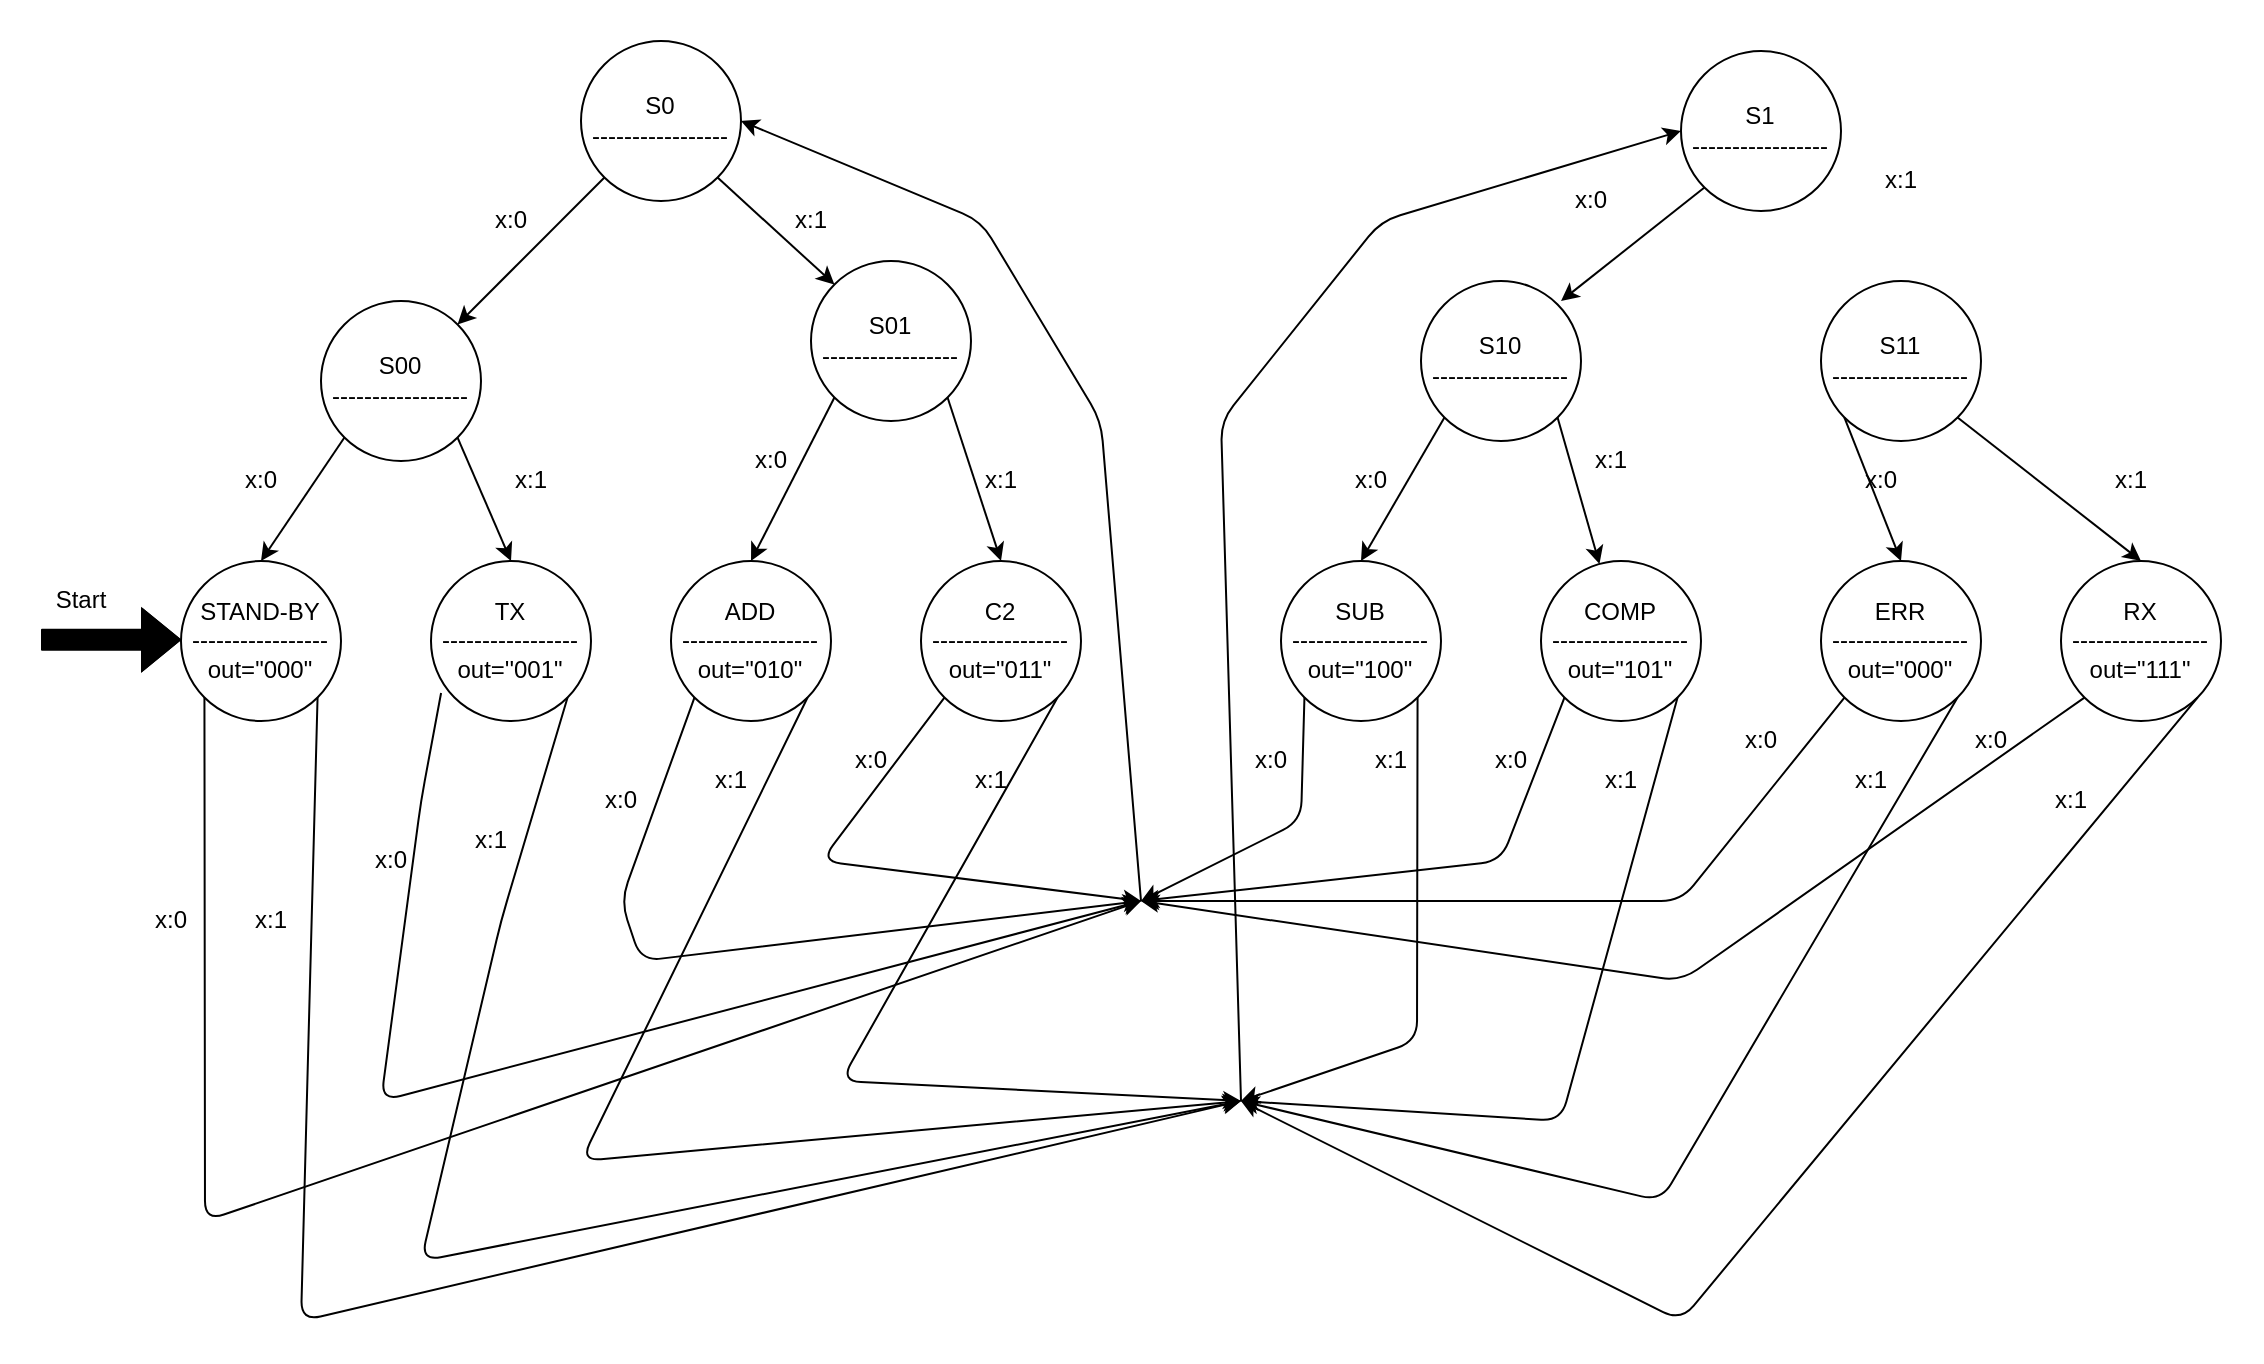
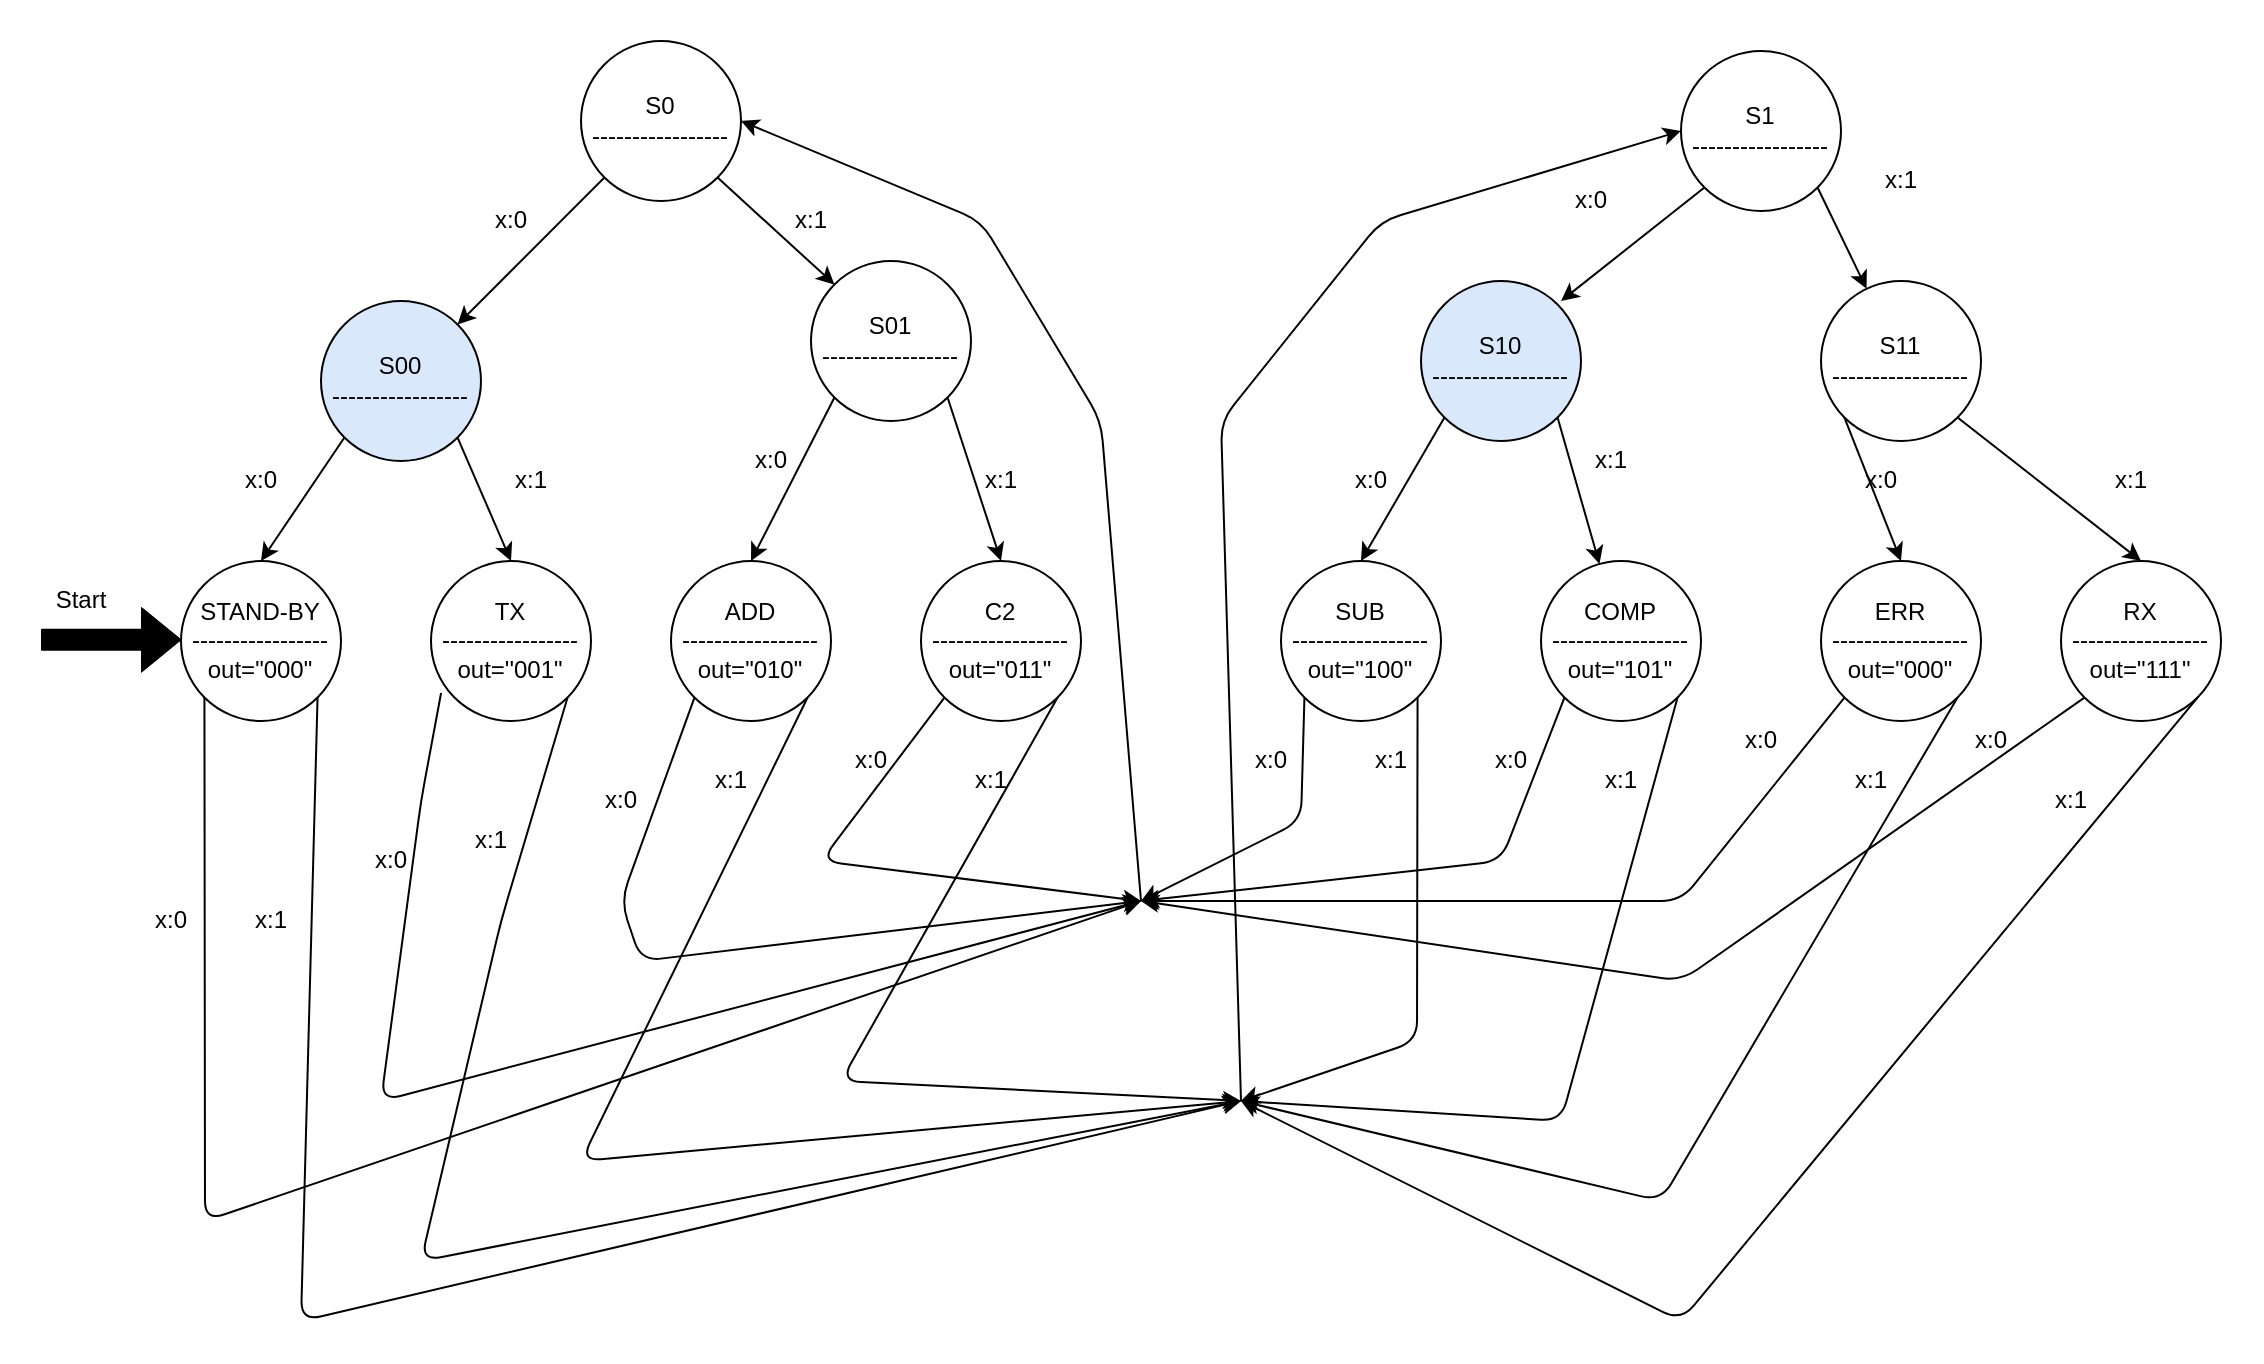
edge "S1 -----------------" -> "S11 -----------------": added
node "S10 -----------------": fillcolor #ffffff -> #dae8fc
node "S00 -----------------": fillcolor #ffffff -> #dae8fc
